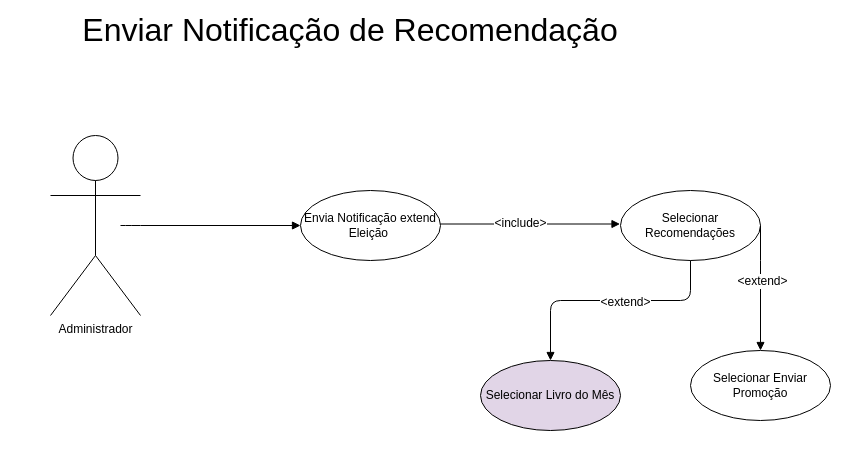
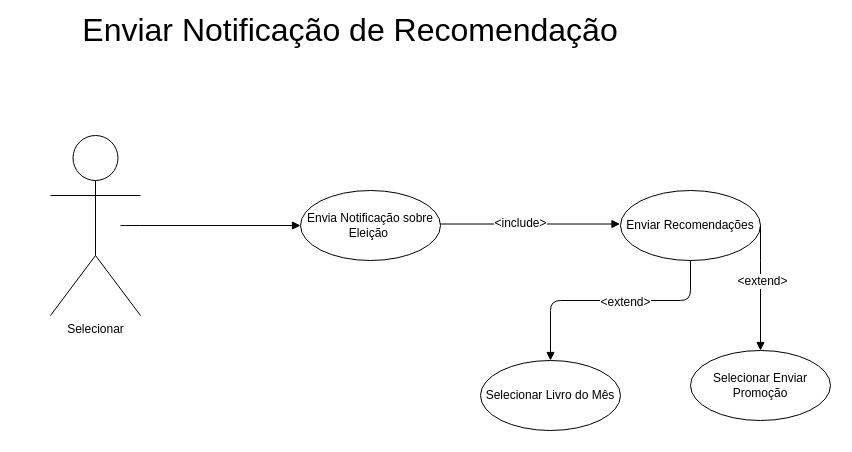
node "Envia Notificação extend Eleição": label "Envia Notificação extend Eleição" -> "Envia Notificação sobre Eleição"
node "Selecionar Recomendações": label "Selecionar Recomendações" -> "Enviar Recomendações"
node "Administrador": label "Administrador" -> "Selecionar"
node "Selecionar Livro do Mês": fillcolor #e1d5e7 -> #ffffff
